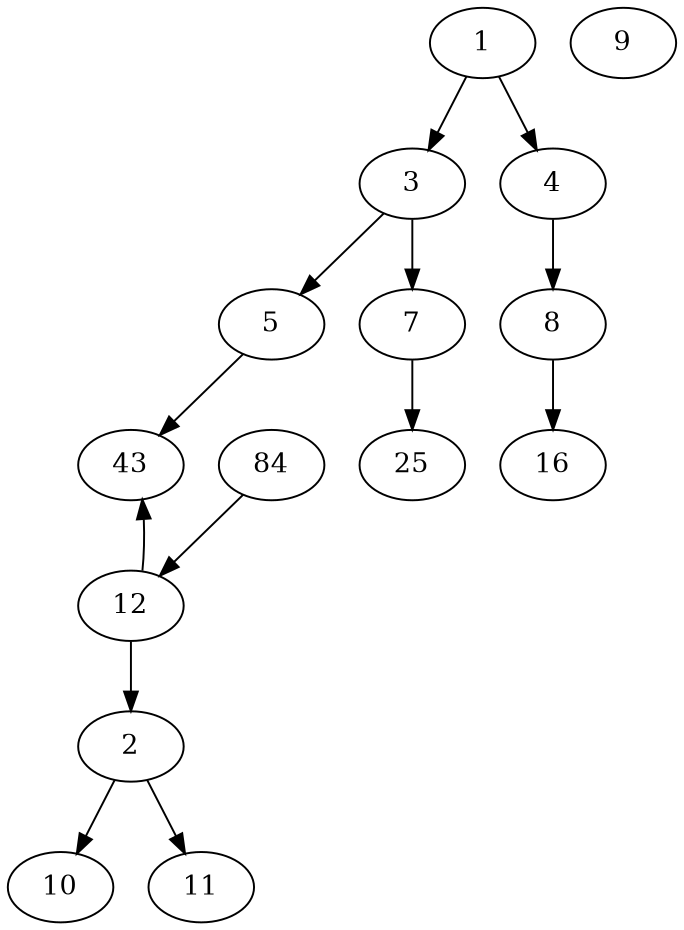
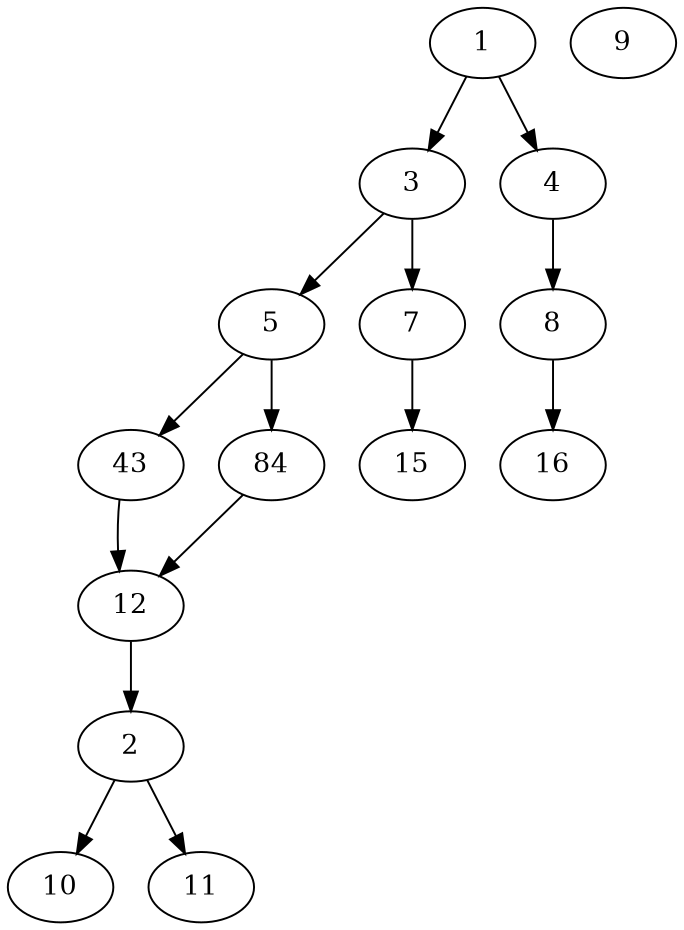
edge "5" -> "84": added
node "25": label "25" -> "15"
edge "12" -> "43": reversed
